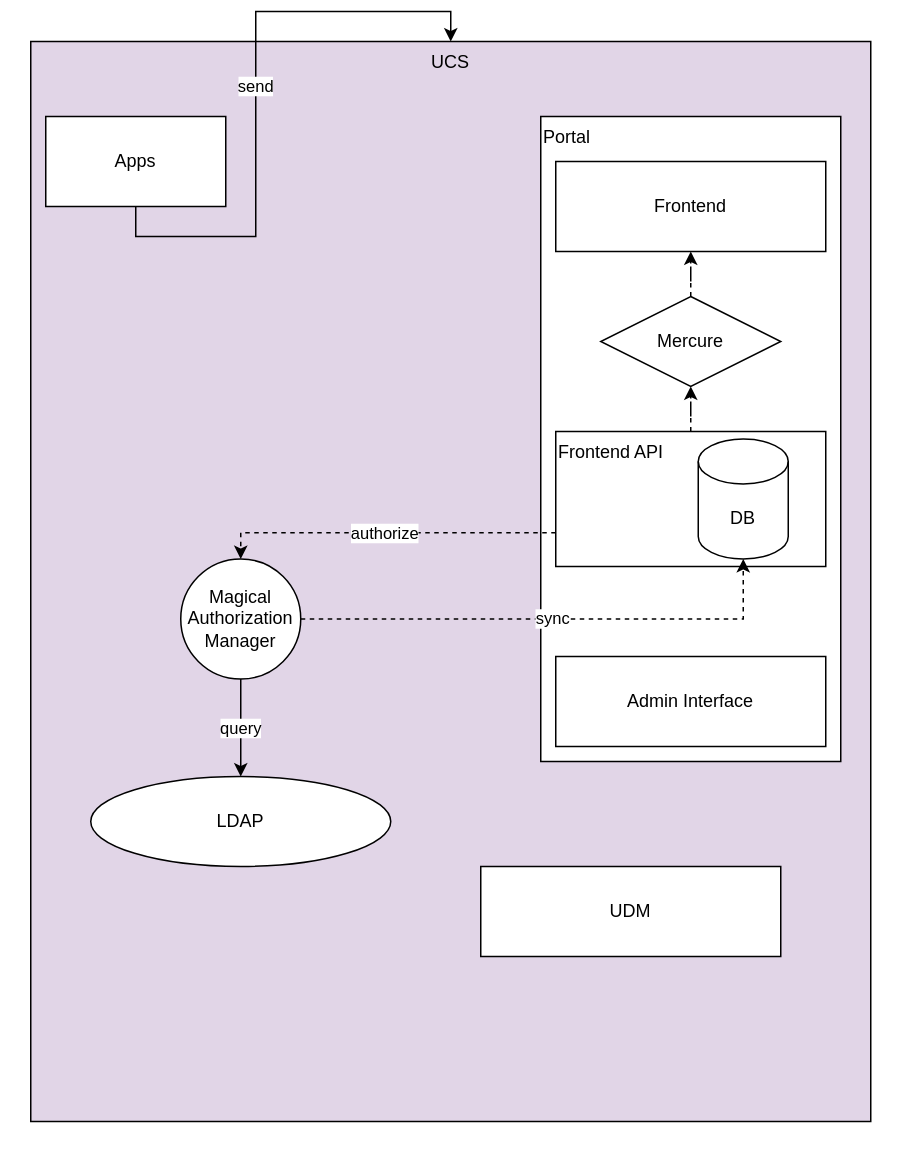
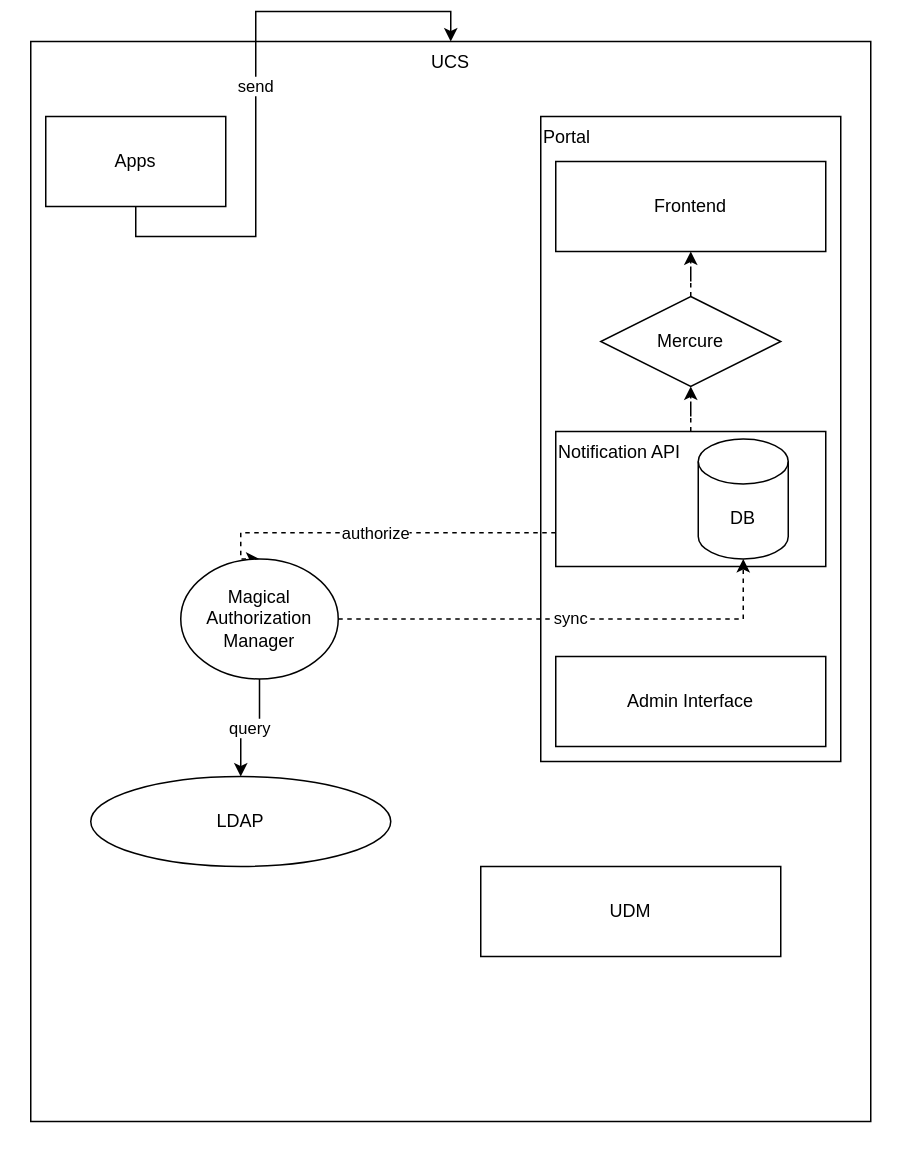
node "Frontend API": label "Frontend API" -> "Notification API"
node "UCS": fillcolor #e1d5e7 -> #ffffff
node "Magical Authorization Manager": size 120x120 -> 158x120
